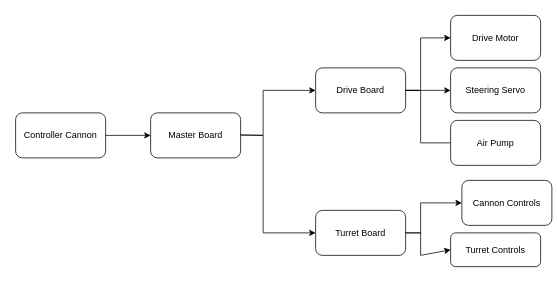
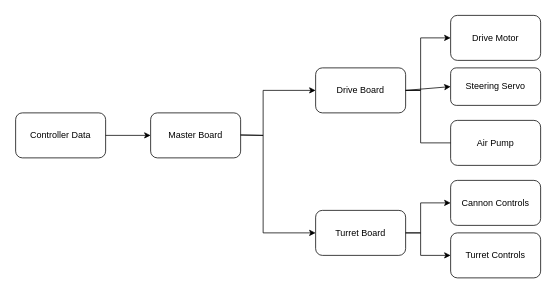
node "Steering Servo": size 90x45 -> 90x38
node "Controller Cannon": label "Controller Cannon" -> "Controller Data"
node "Cannon Controls": moved (507, 203) -> (495, 203)
node "Turret Controls": size 90x34 -> 90x45
